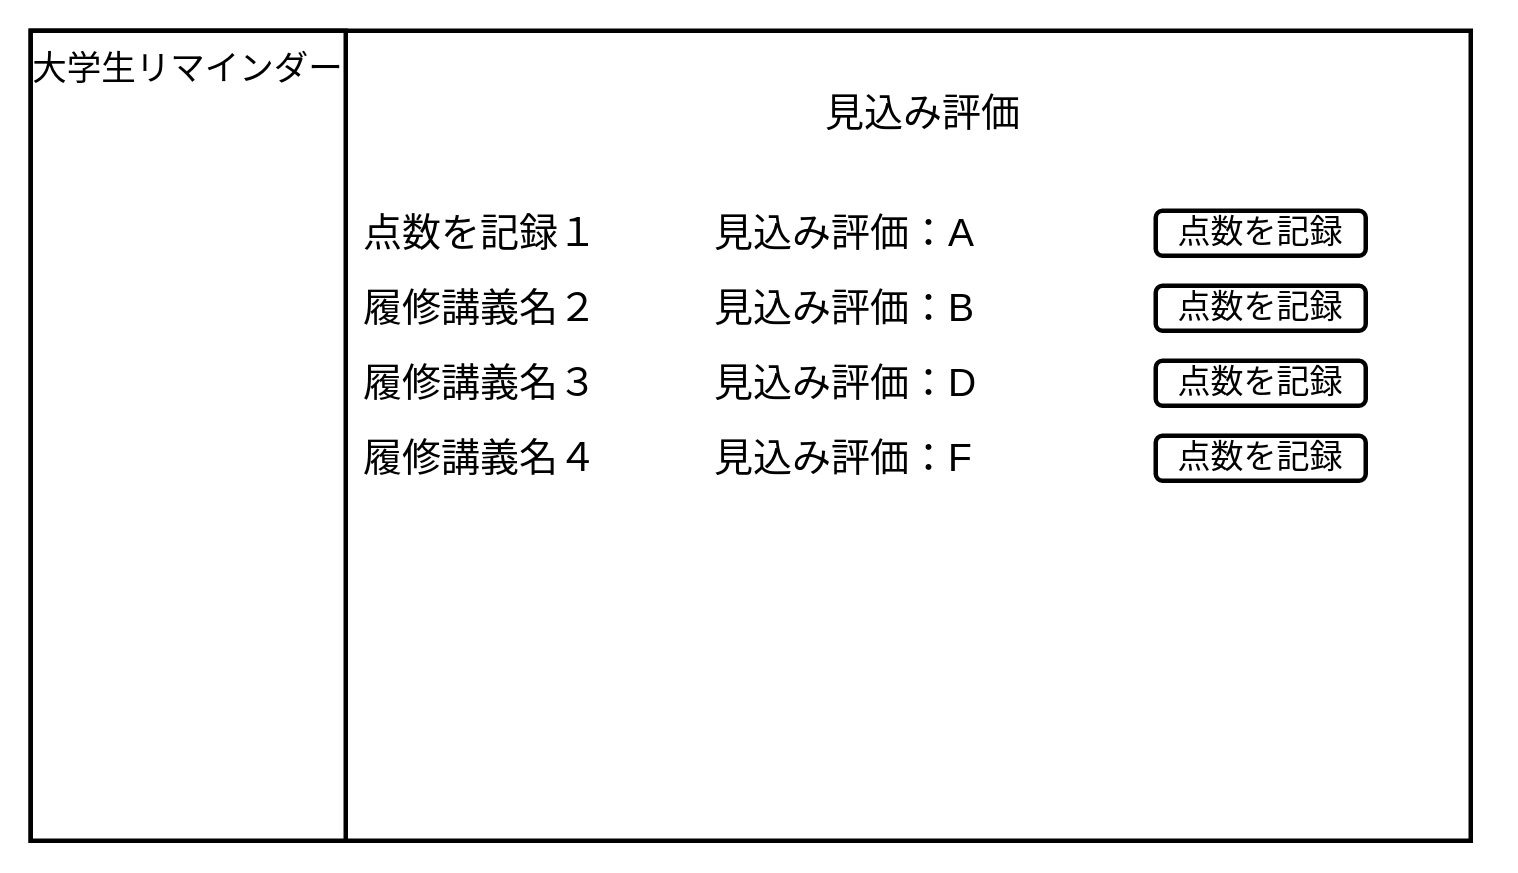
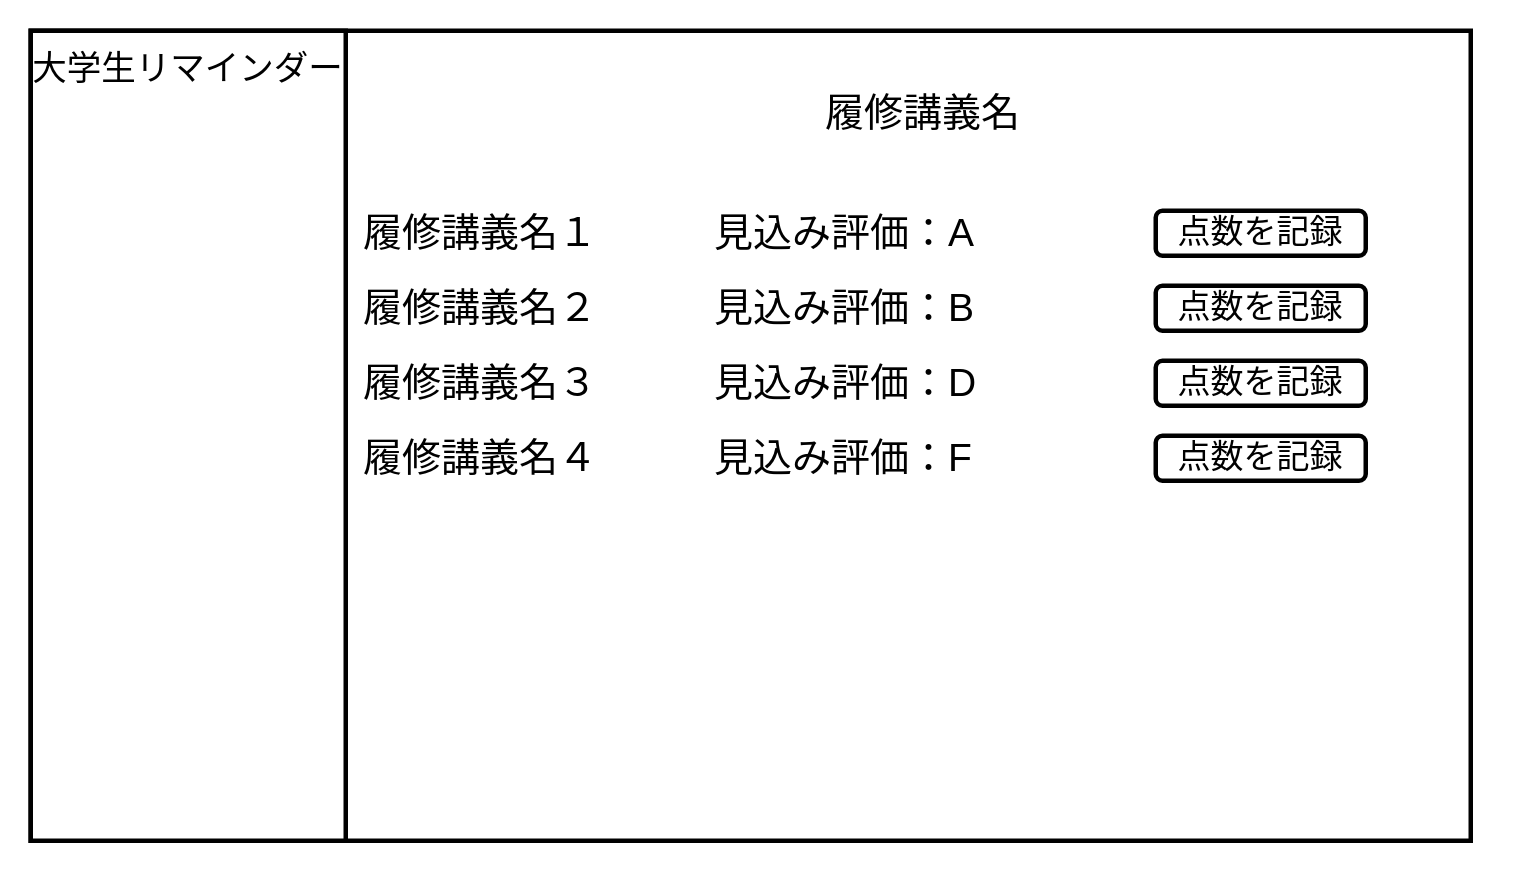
node "見込み評価": label "見込み評価" -> "履修講義名"
node "点数を記録１ 見込み評価：A": label "点数を記録１ 見込み評価：A" -> "履修講義名１ 見込み評価：A"
